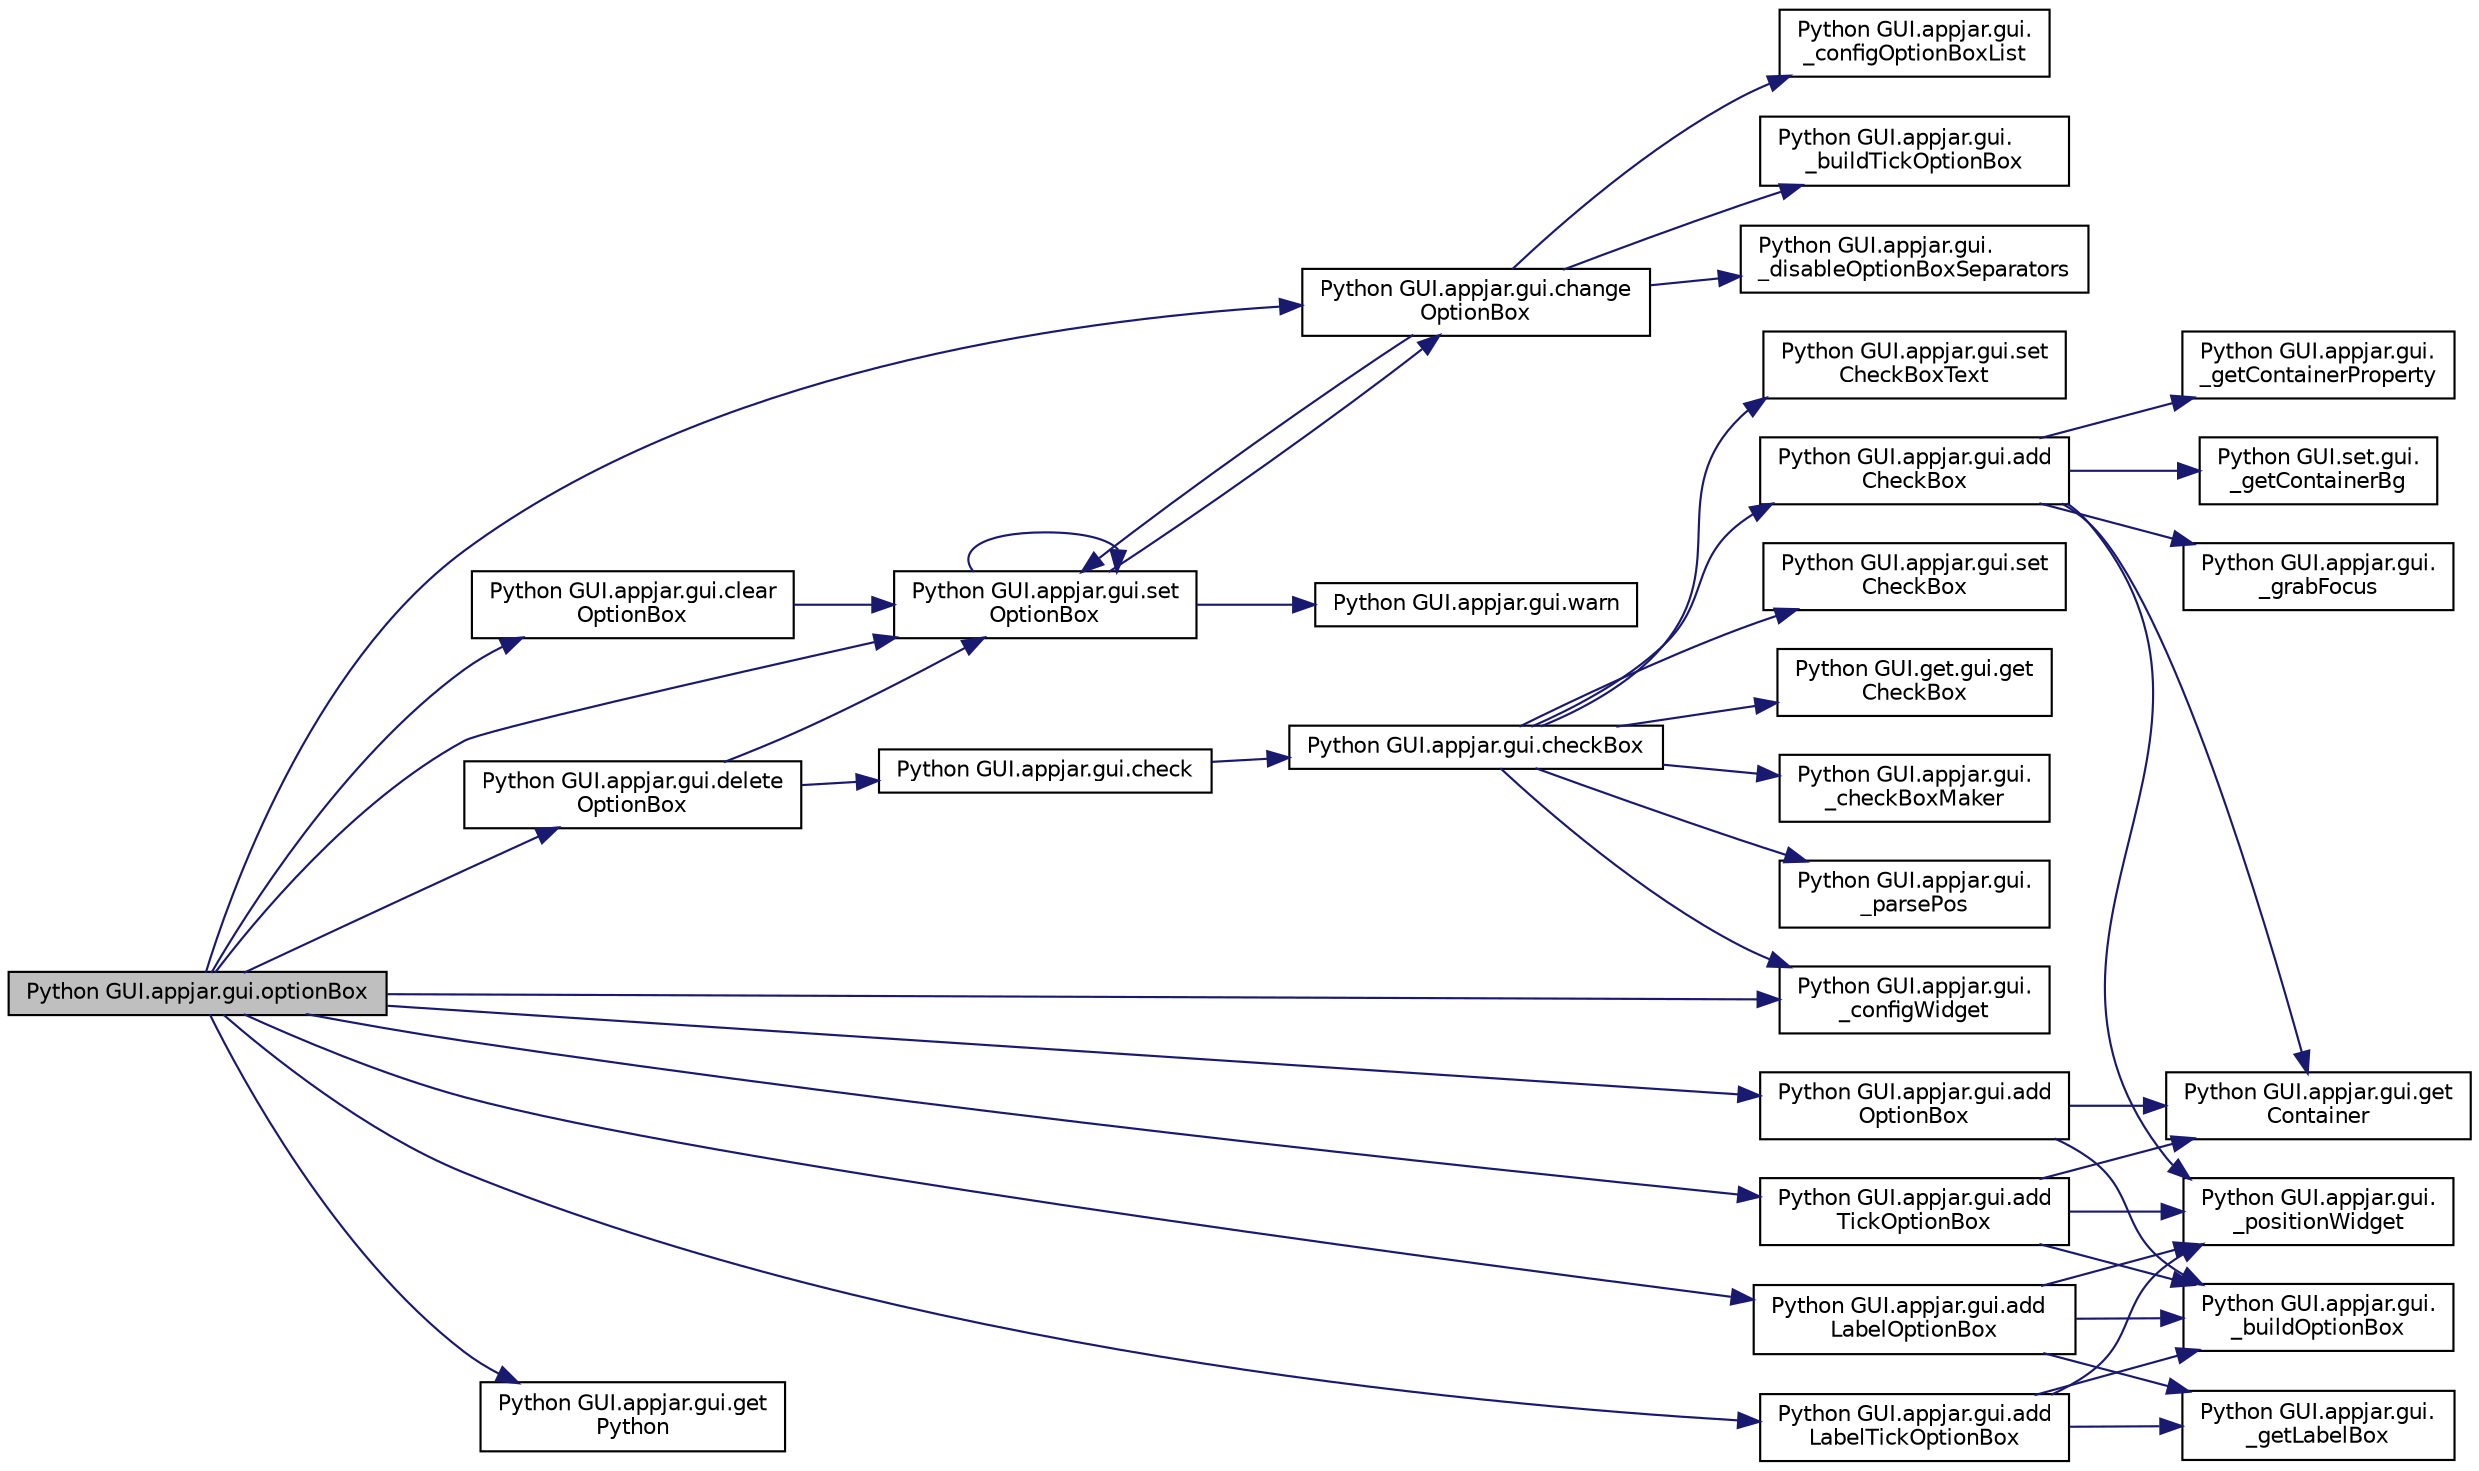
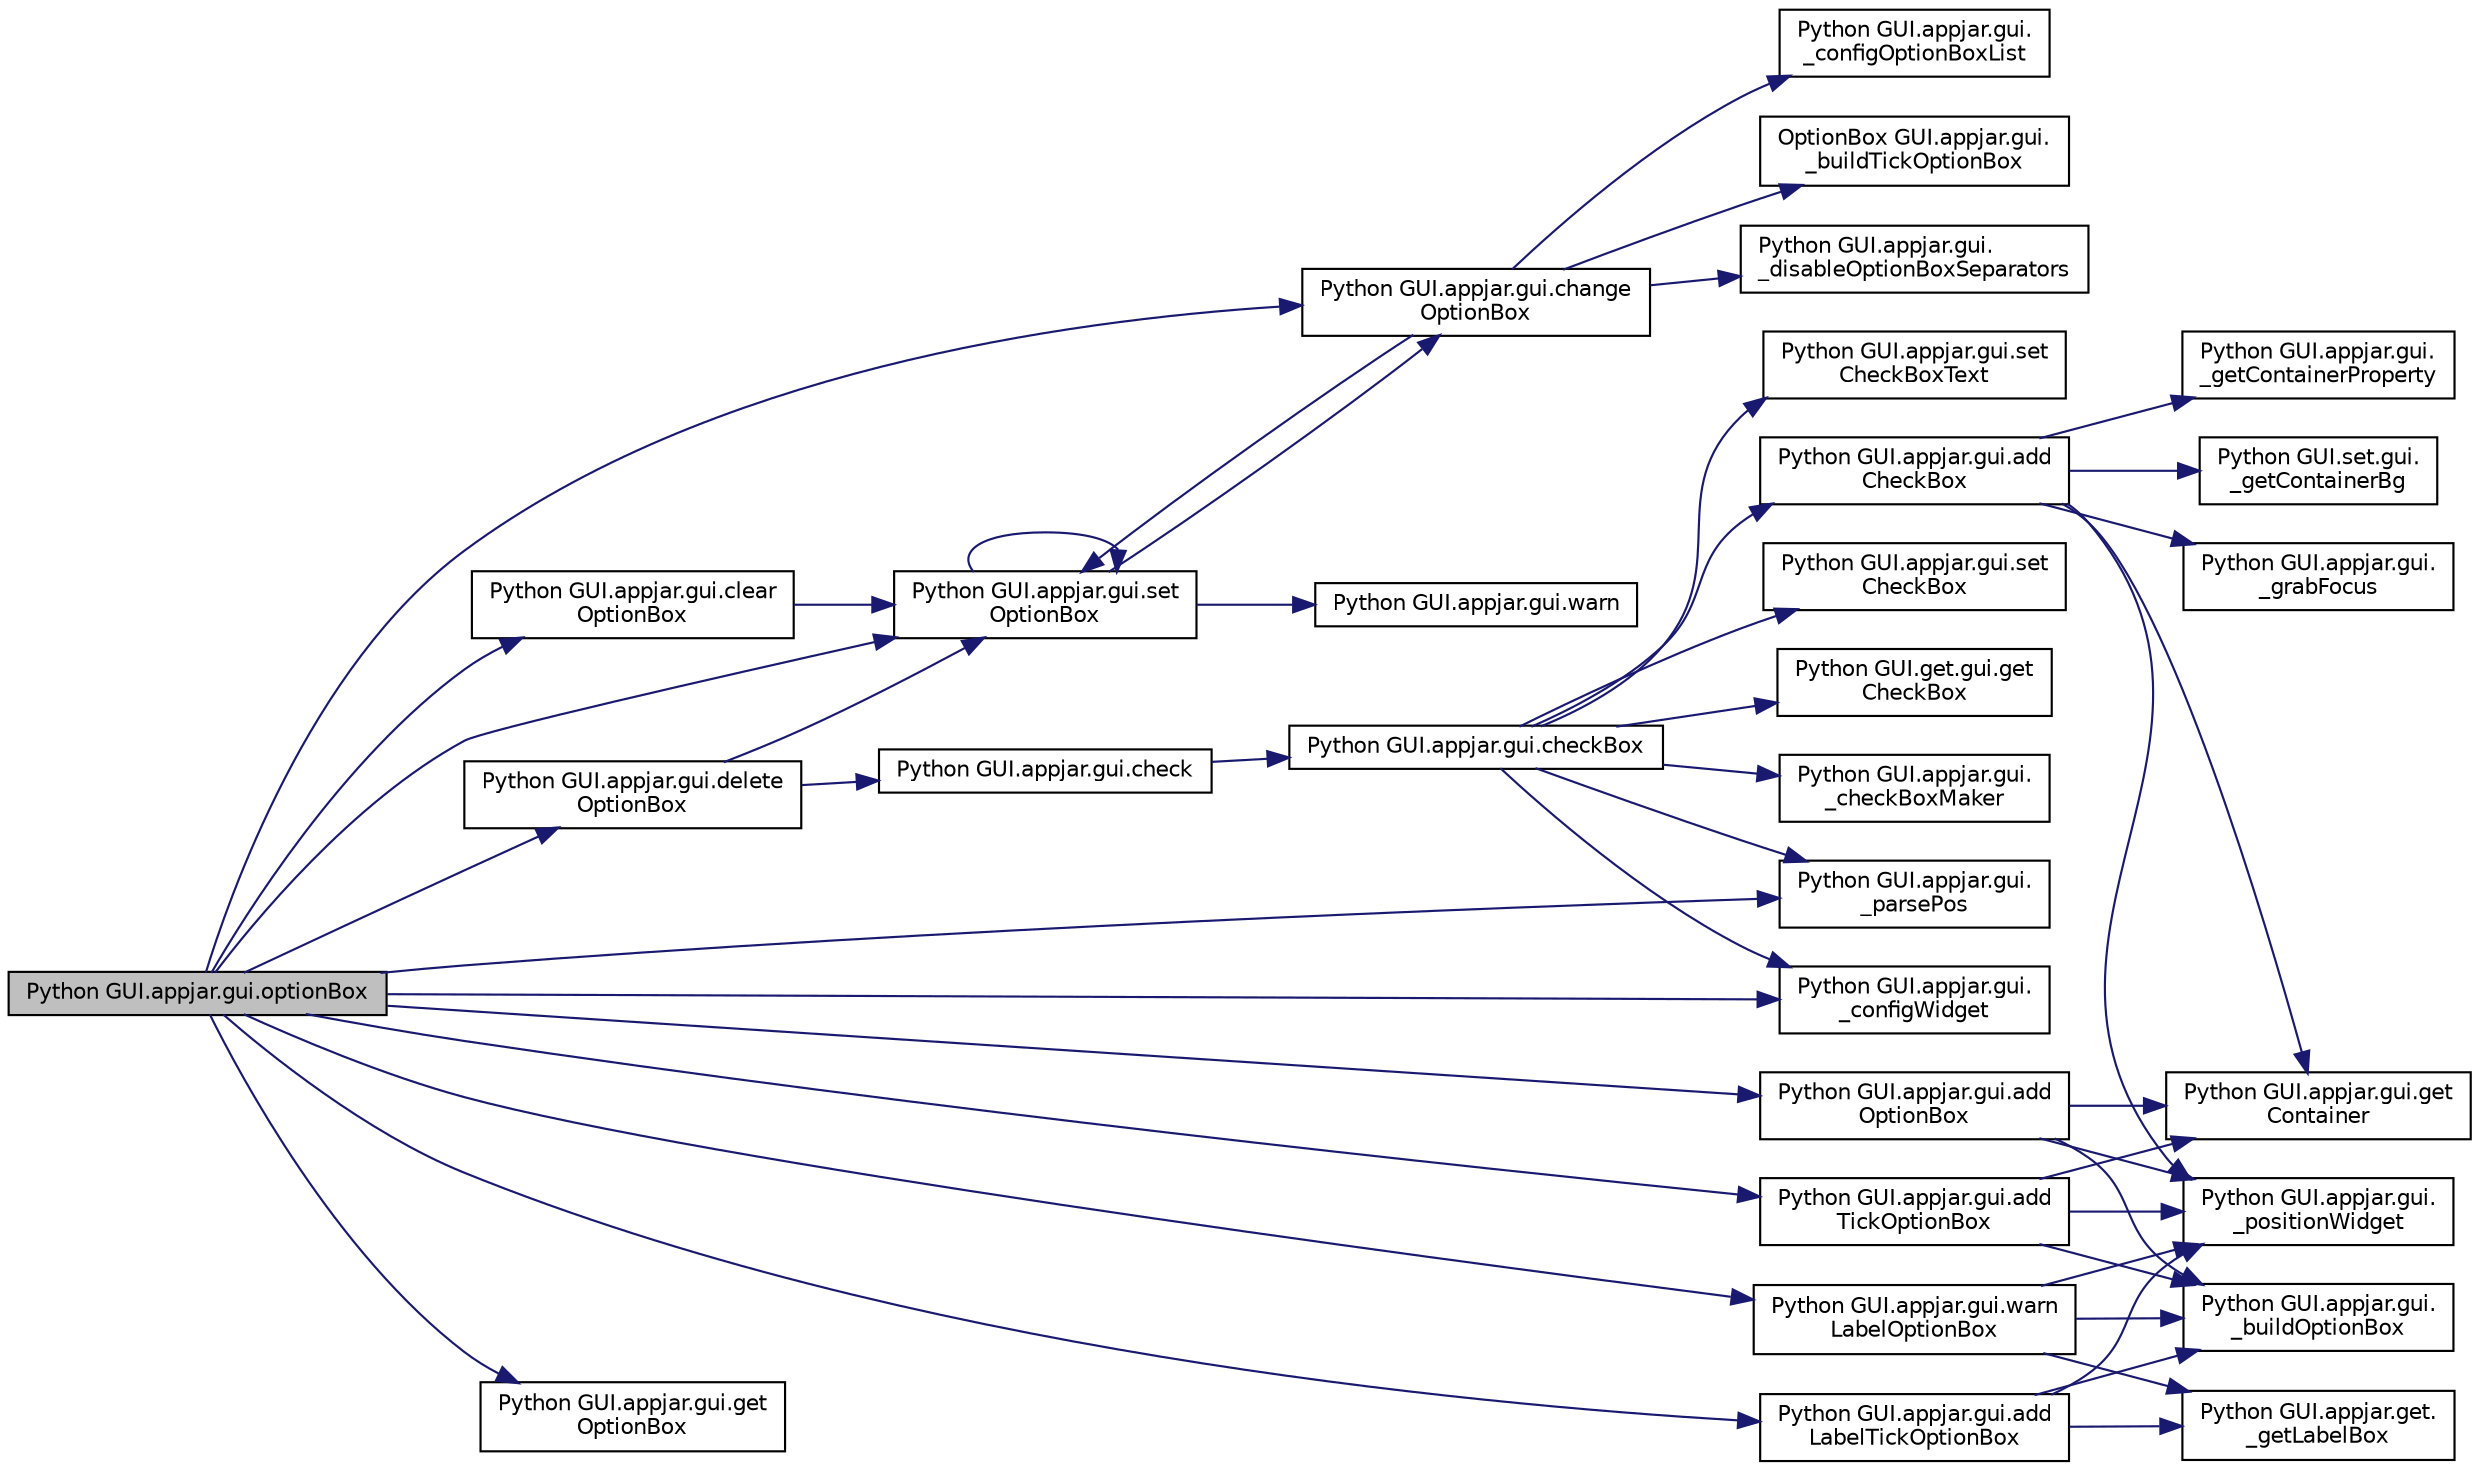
node "Python GUI.appjar.gui. _buildTickOptionBox": label "Python GUI.appjar.gui. _buildTickOptionBox" -> "OptionBox GUI.appjar.gui. _buildTickOptionBox"
edge "Python GUI.appjar.gui.optionBox" -> "Python GUI.appjar.gui. _parsePos": added
edge "Python GUI.appjar.gui.add OptionBox" -> "Python GUI.appjar.gui. _positionWidget": added
node "Python GUI.appjar.gui.add LabelOptionBox": label "Python GUI.appjar.gui.add LabelOptionBox" -> "Python GUI.appjar.gui.warn LabelOptionBox"
node "Python GUI.appjar.gui.get Python": label "Python GUI.appjar.gui.get Python" -> "Python GUI.appjar.gui.get OptionBox"
node "Python GUI.appjar.gui. _getLabelBox": label "Python GUI.appjar.gui. _getLabelBox" -> "Python GUI.appjar.get. _getLabelBox"
